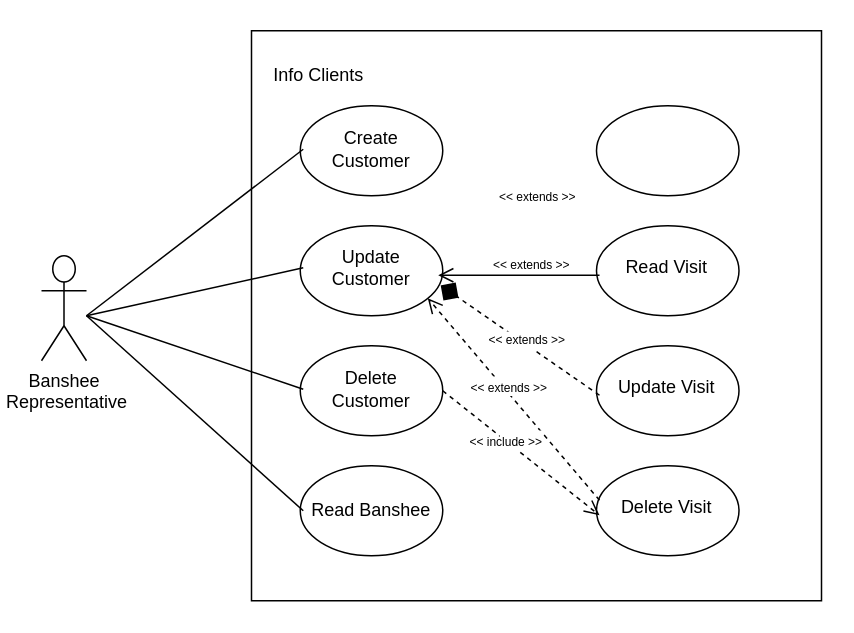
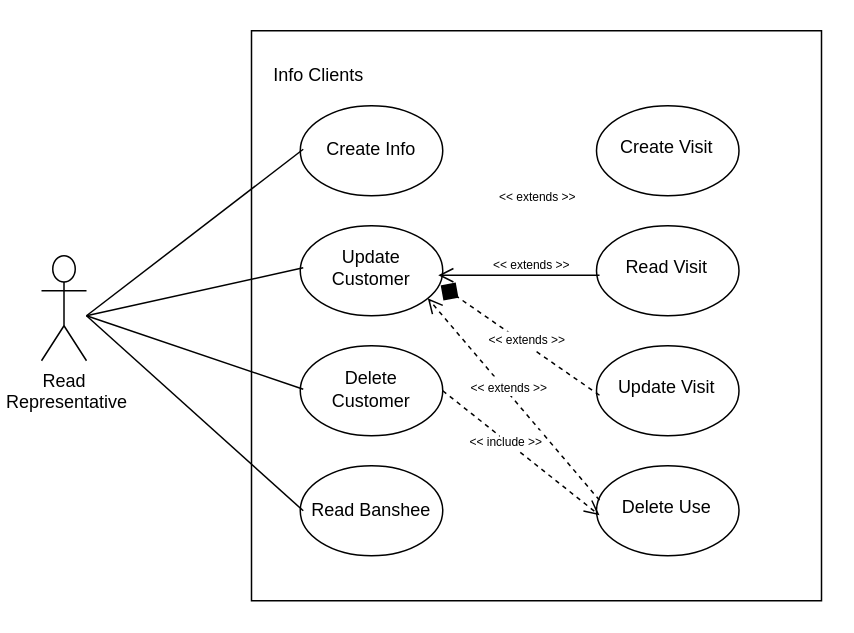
node "Create Visit": added
node "Create Customer": label "Create Customer" -> "Create Info"
node "Banshee Representative": label "Banshee Representative" -> "Read Representative"
node "Delete Visit": label "Delete Visit" -> "Delete Use"
